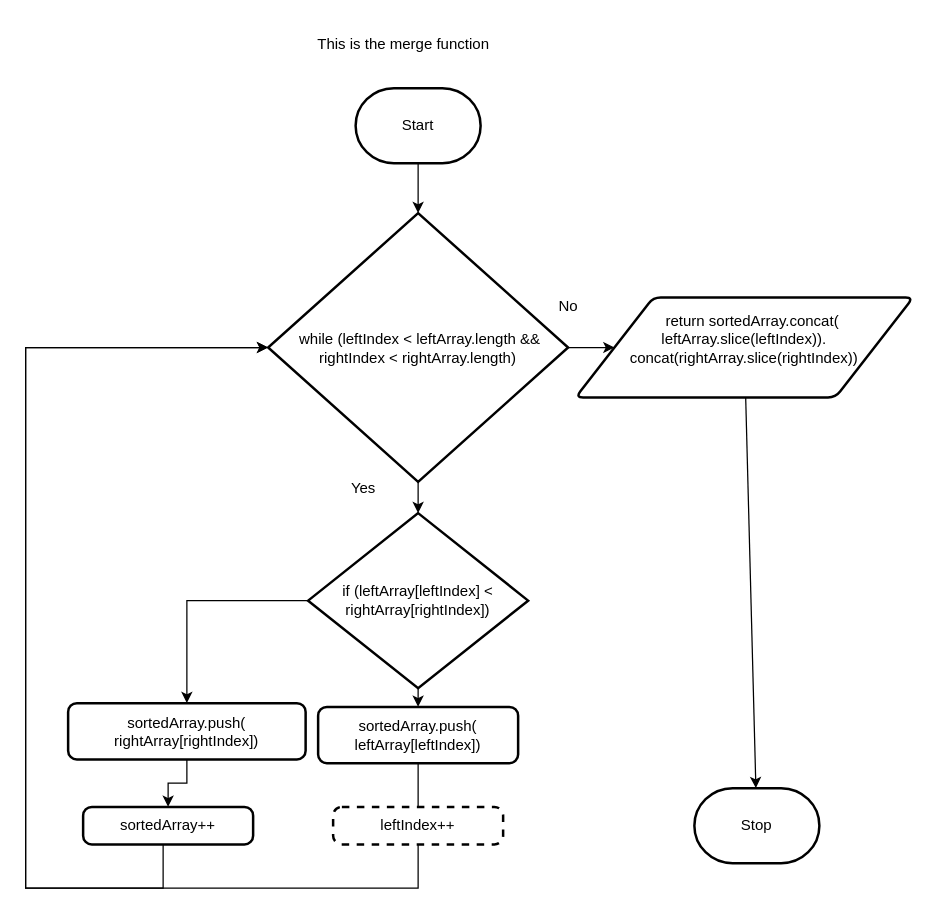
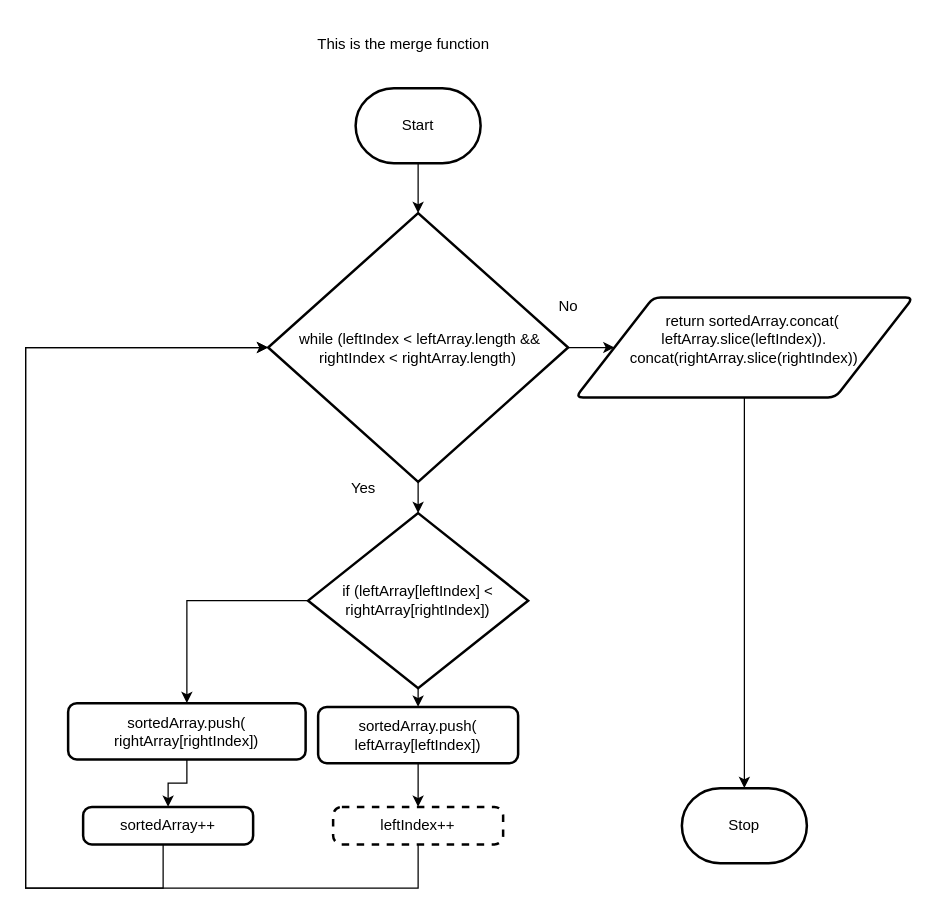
edge "sortedArray.push( leftArray[leftIndex])" -- "leftIndex++": arrowhead none -> classic
node "Stop": moved (757, 826) -> (744, 826)
